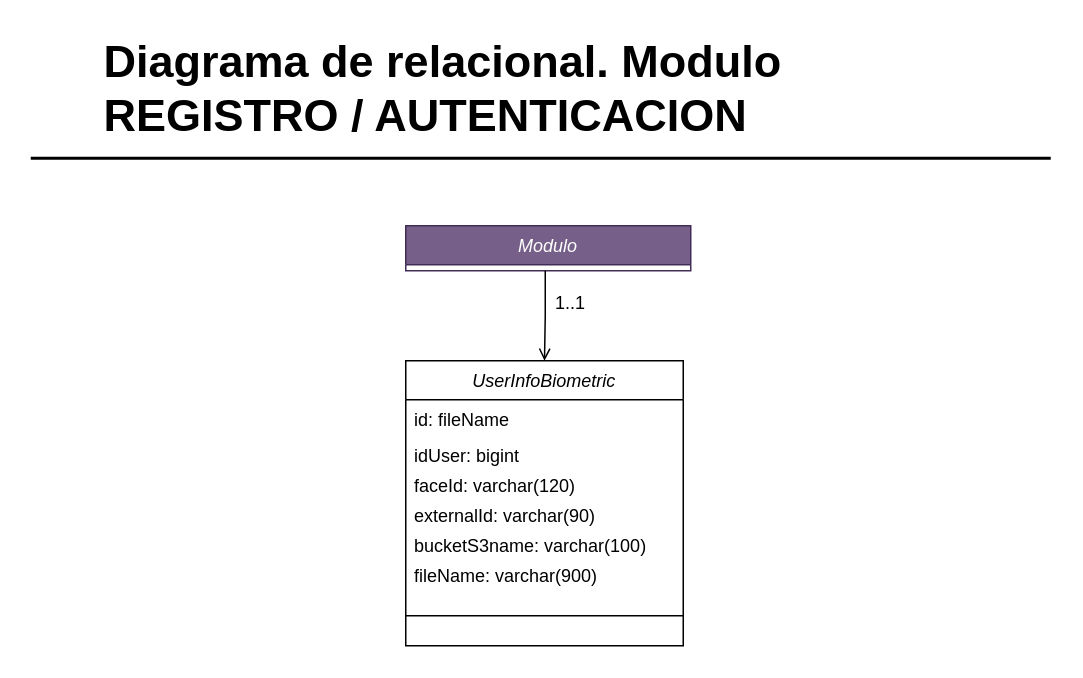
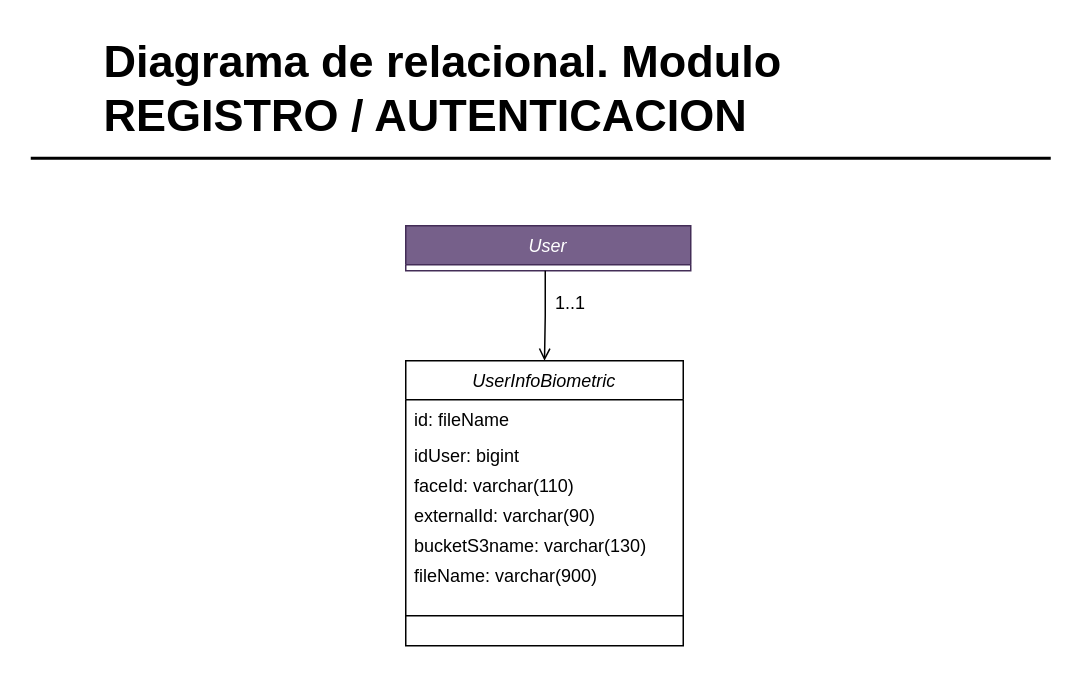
node "Modulo": label "Modulo" -> "User"
node "faceId: varchar(120)": label "faceId: varchar(120)" -> "faceId: varchar(110)"
node "bucketS3name: varchar(100)": label "bucketS3name: varchar(100)" -> "bucketS3name: varchar(130)"
